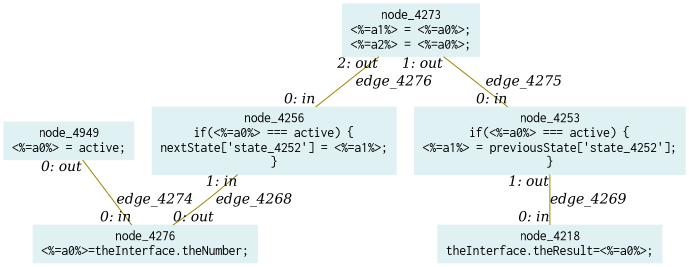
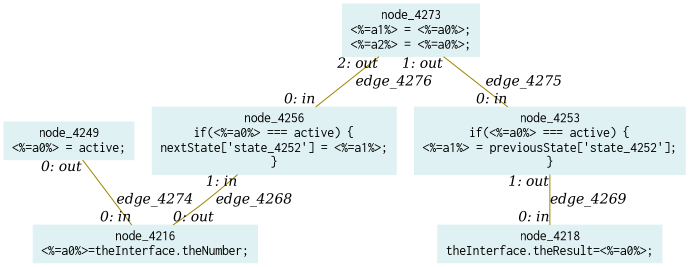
node "node_4949 <%=a0%> = active;": label "node_4949 <%=a0%> = active;" -> "node_4249 <%=a0%> = active;"
node "node_4276 <%=a0%>=theInterface.theNumber;": label "node_4276 <%=a0%>=theInterface.theNumber;" -> "node_4216 <%=a0%>=theInterface.theNumber;"
